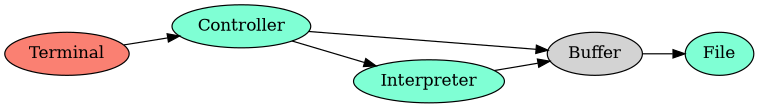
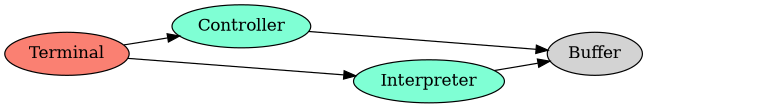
edge "Controller" -> "Interpreter": now "Terminal" -> "Interpreter"
node "File": removed
